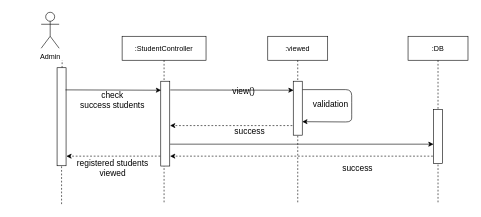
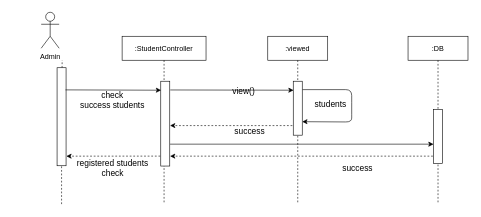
node "validation": label "validation" -> "students"
node "registered students viewed": label "registered students viewed" -> "registered students check"
